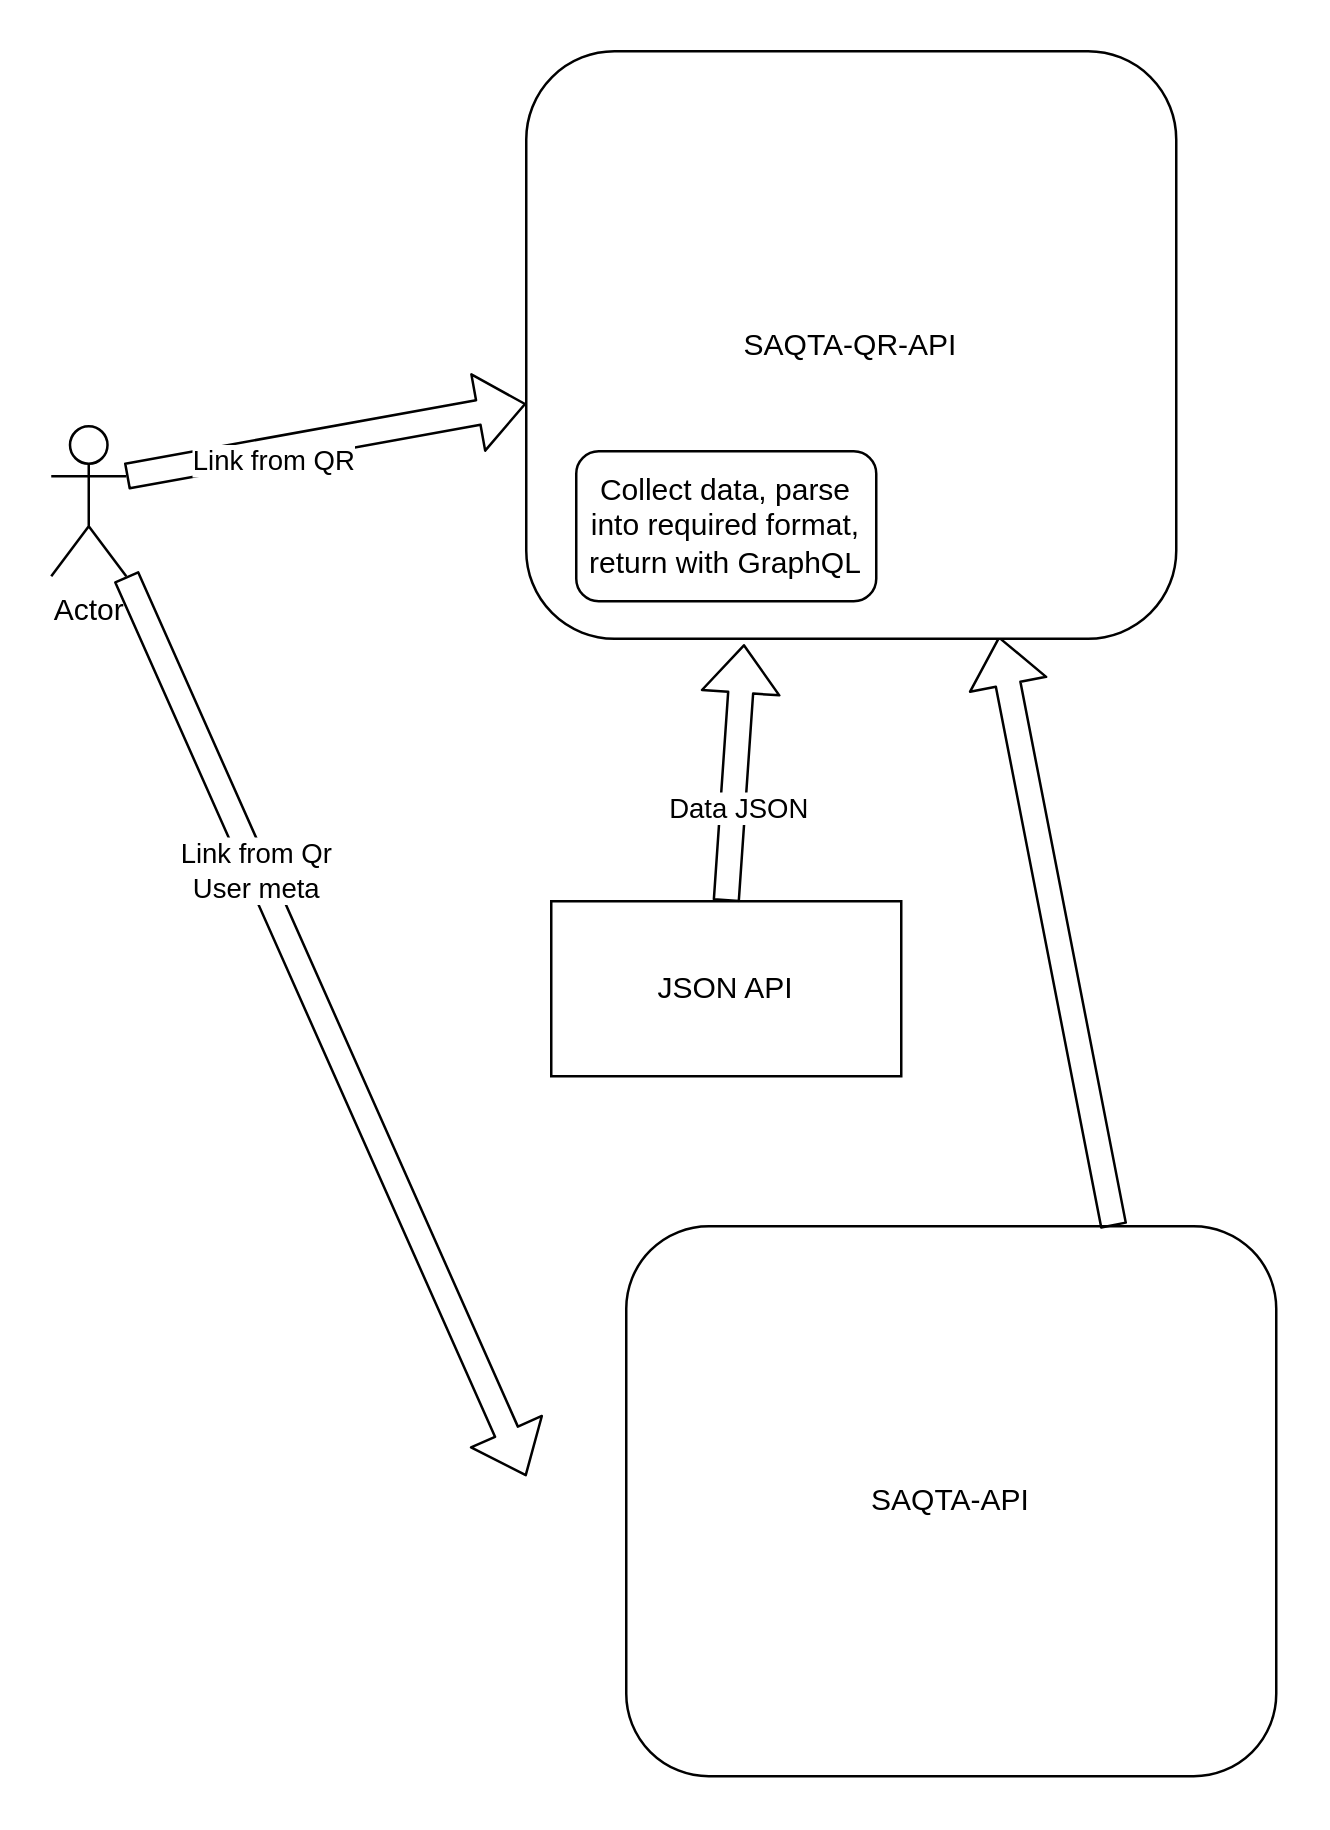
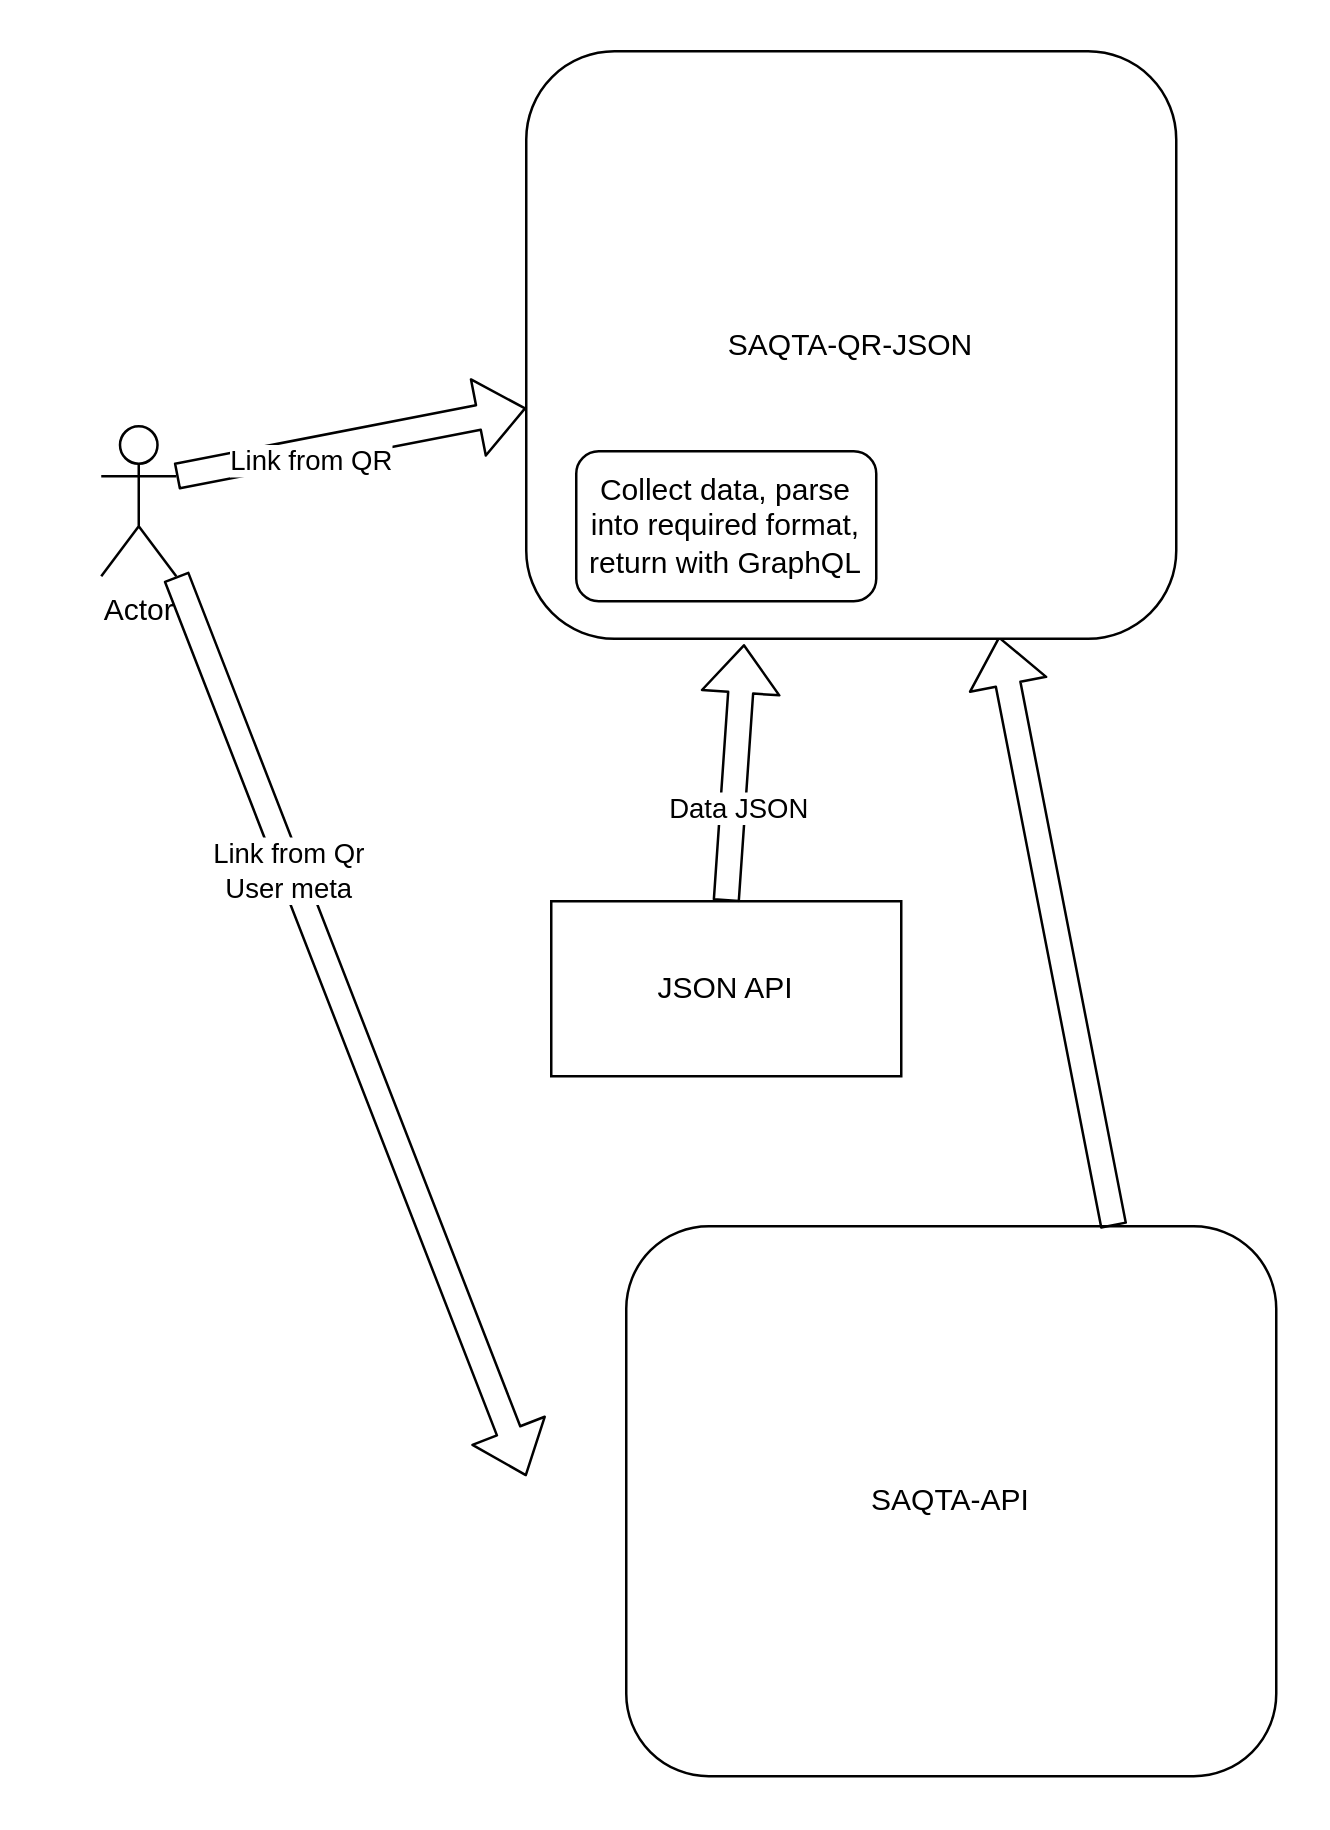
node "SAQTA-QR-API": label "SAQTA-QR-API" -> "SAQTA-QR-JSON"
node "Actor": moved (89, 501) -> (139, 501)
